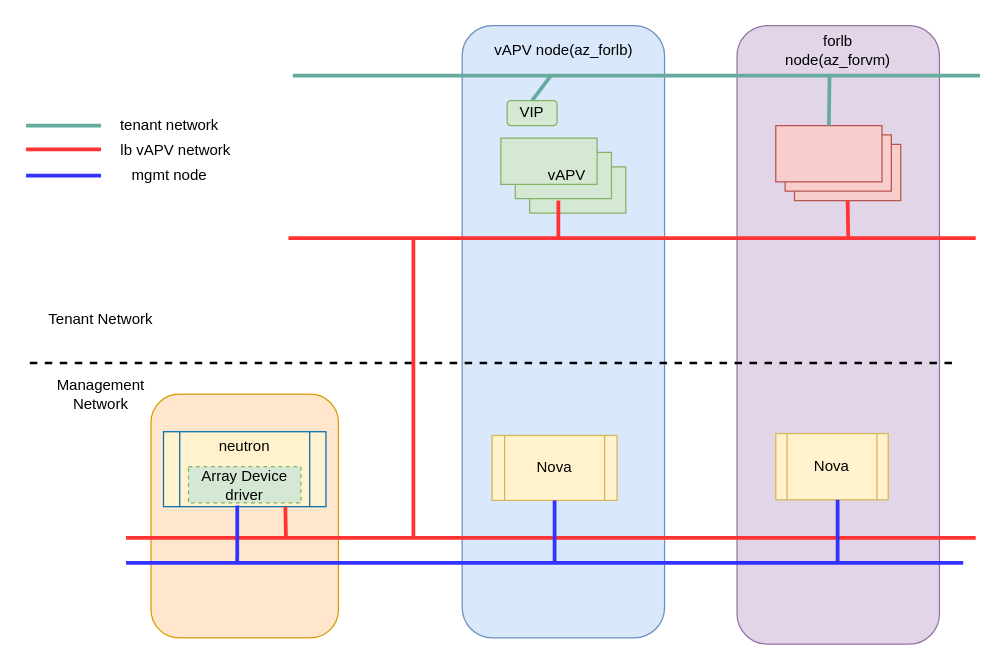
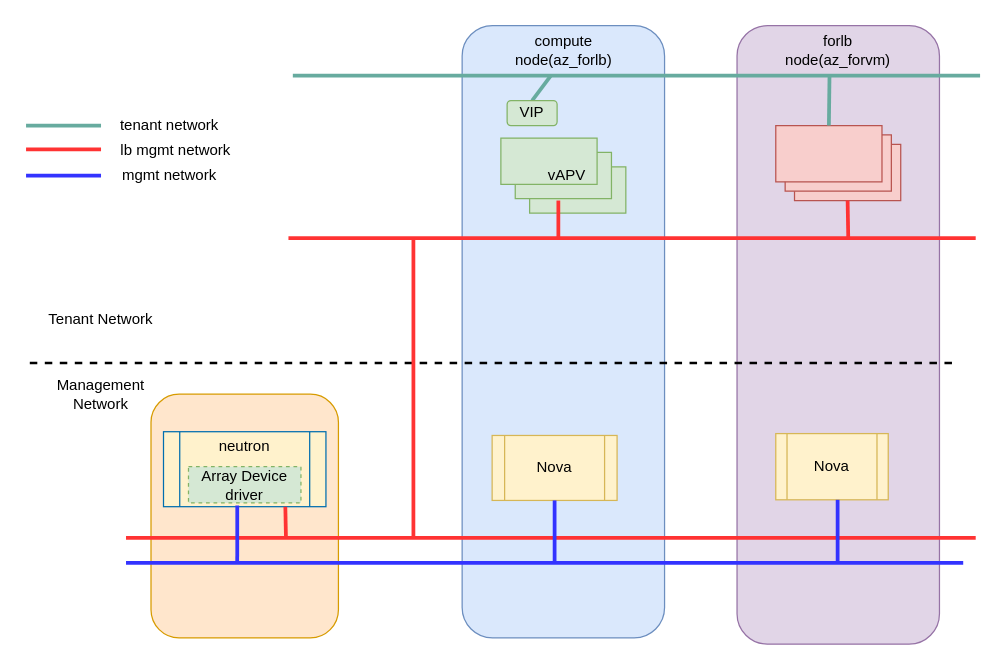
node "vAPV node(az_forlb)": label "vAPV node(az_forlb)" -> "compute node(az_forlb)"
node "lb vAPV network": label "lb vAPV network" -> "lb mgmt network"
node "mgmt node": label "mgmt node" -> "mgmt network"
